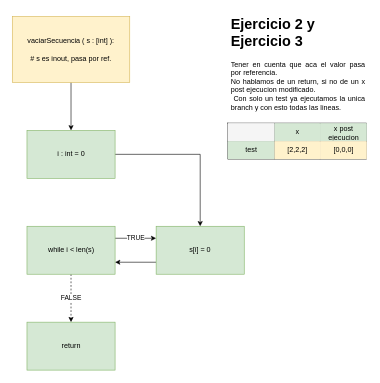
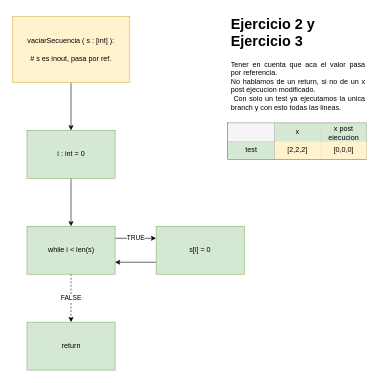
edge "i : int = 0" -> "s[i] = 0": now "i : int = 0" -> "while i < len(s)"
